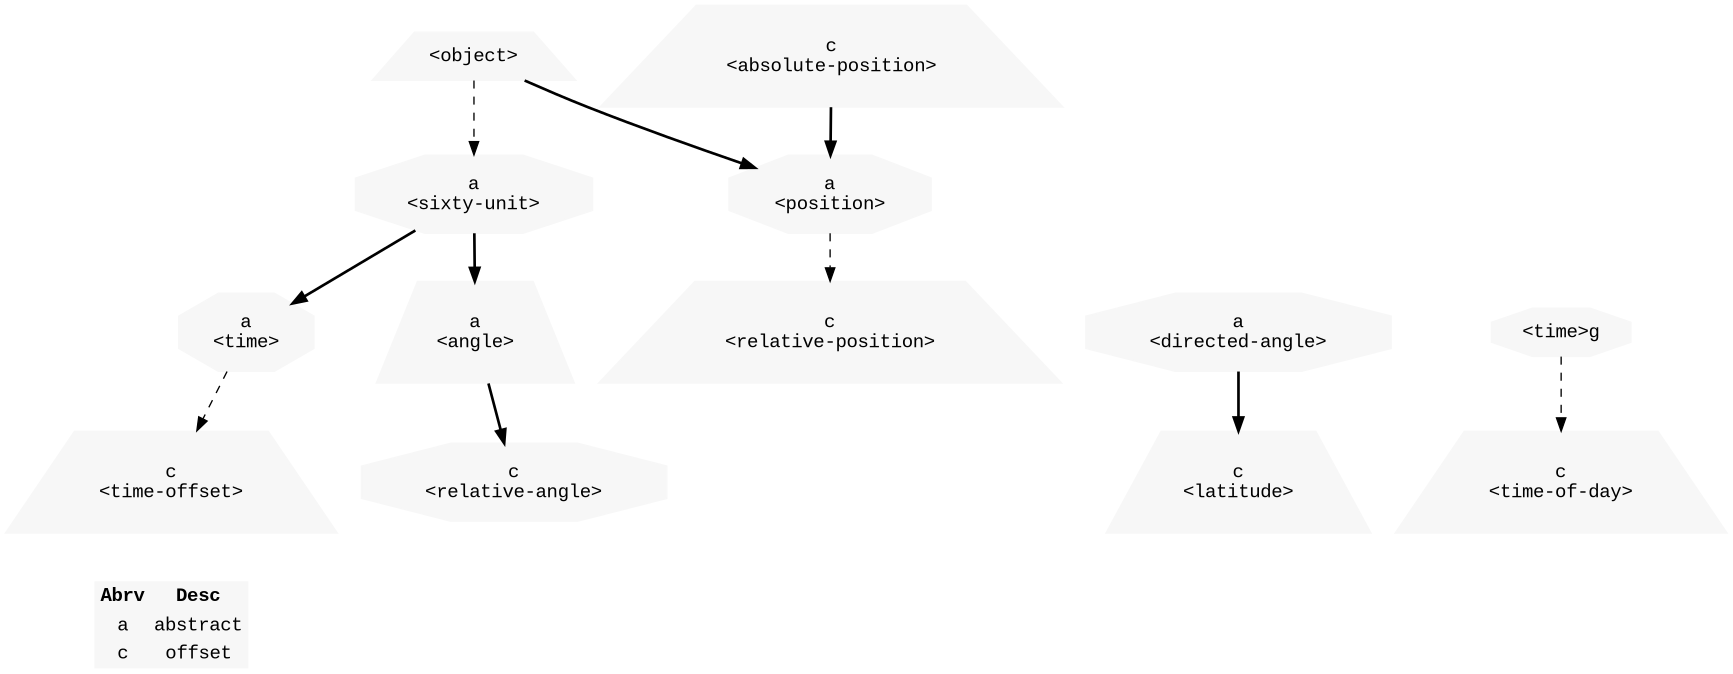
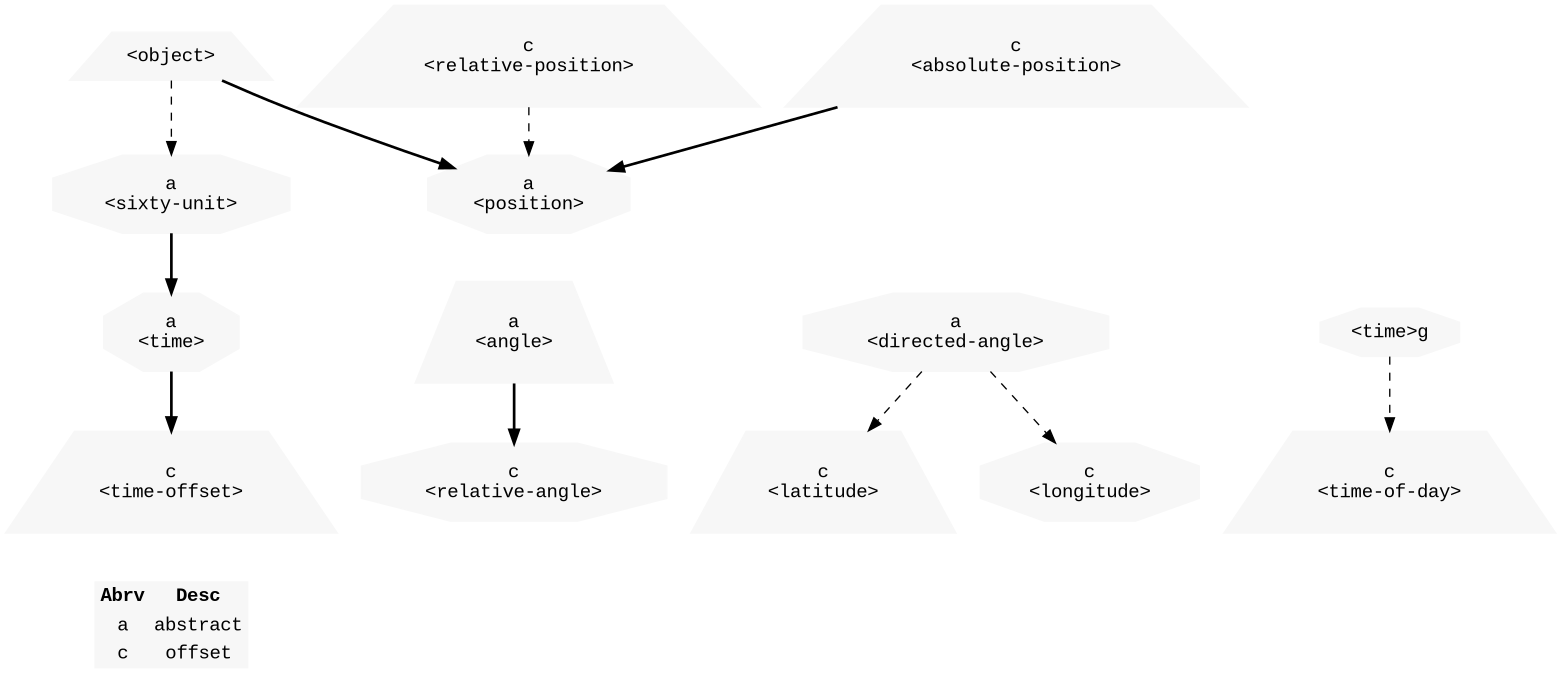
edge "a <sixty-unit>" -> "a <angle>": removed
edge "a <position>" -> "c <relative-position>": reversed
edge "a <directed-angle>" -> "c <latitude>": style bold -> dashed
edge "a <time>" -> "c <time-offset>": style dashed -> bold
node "c <longitude>": added
